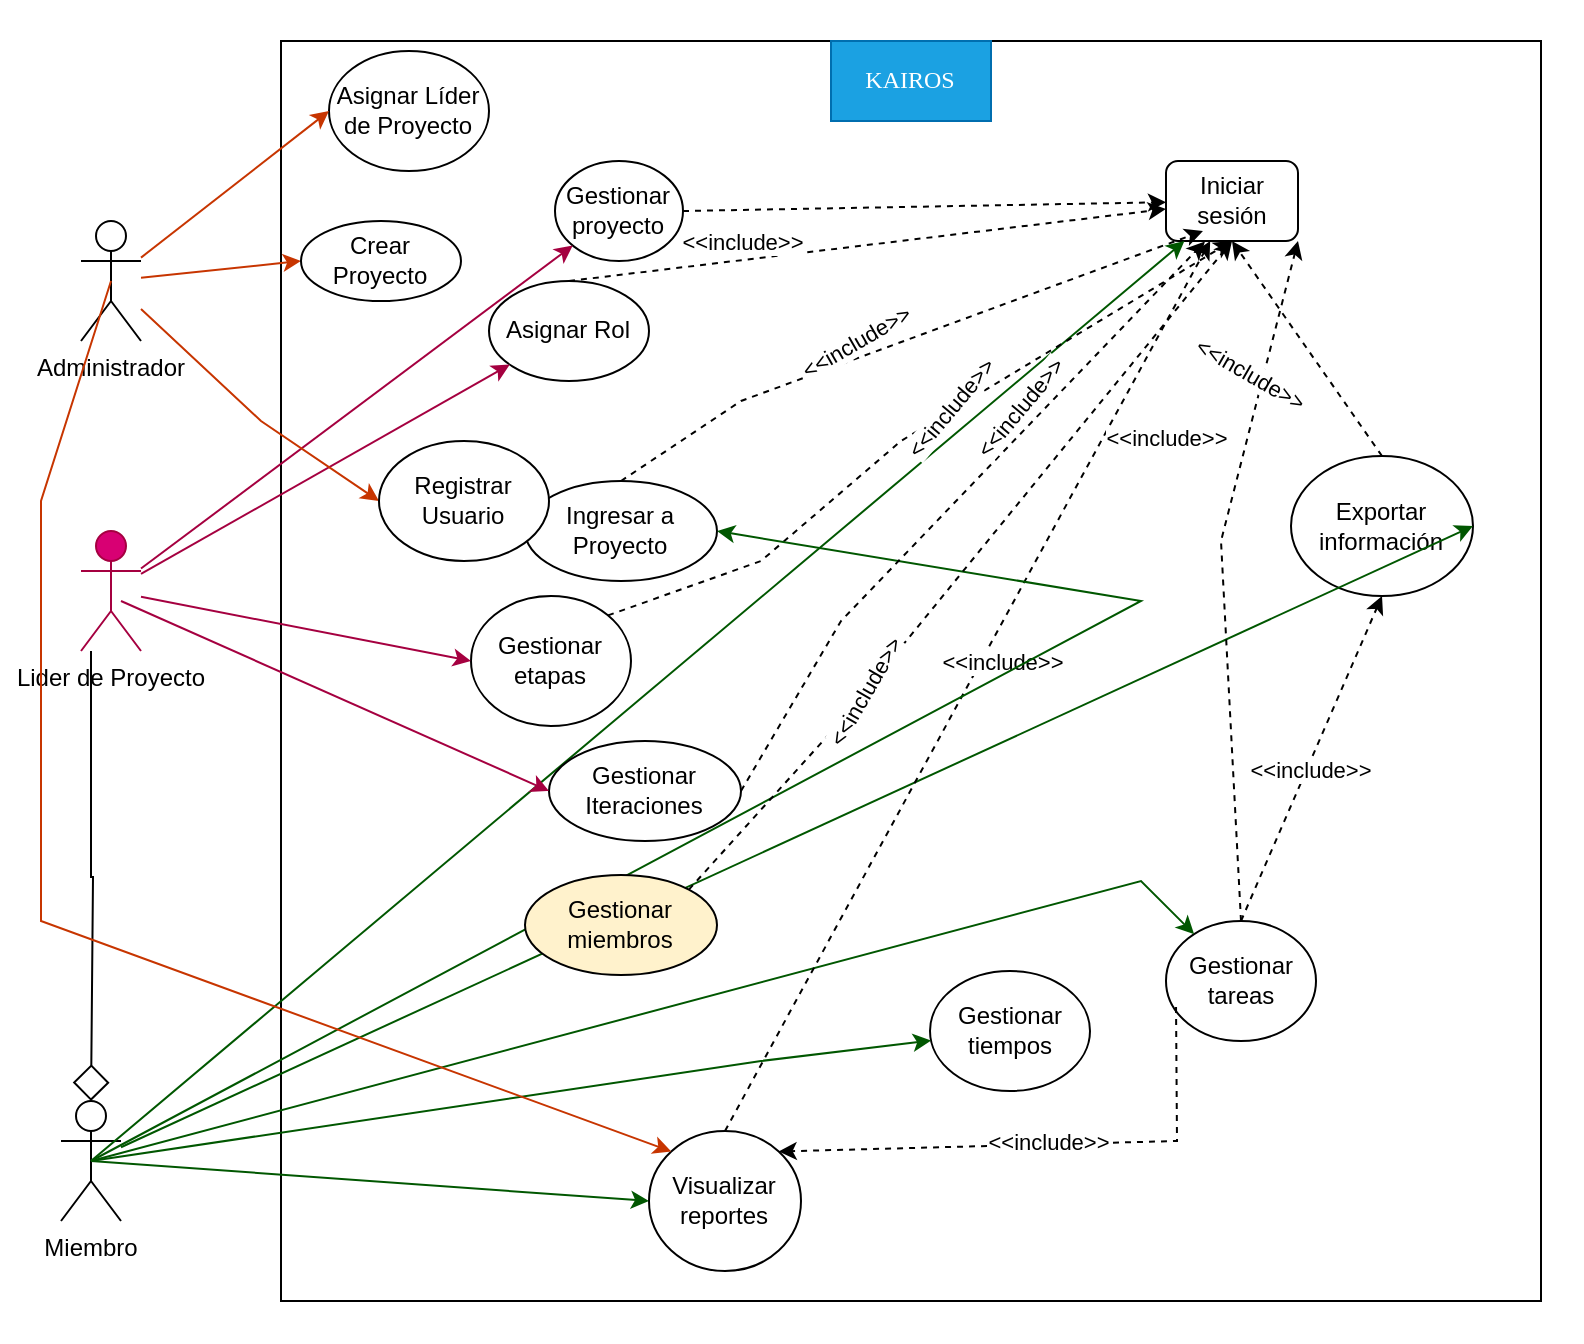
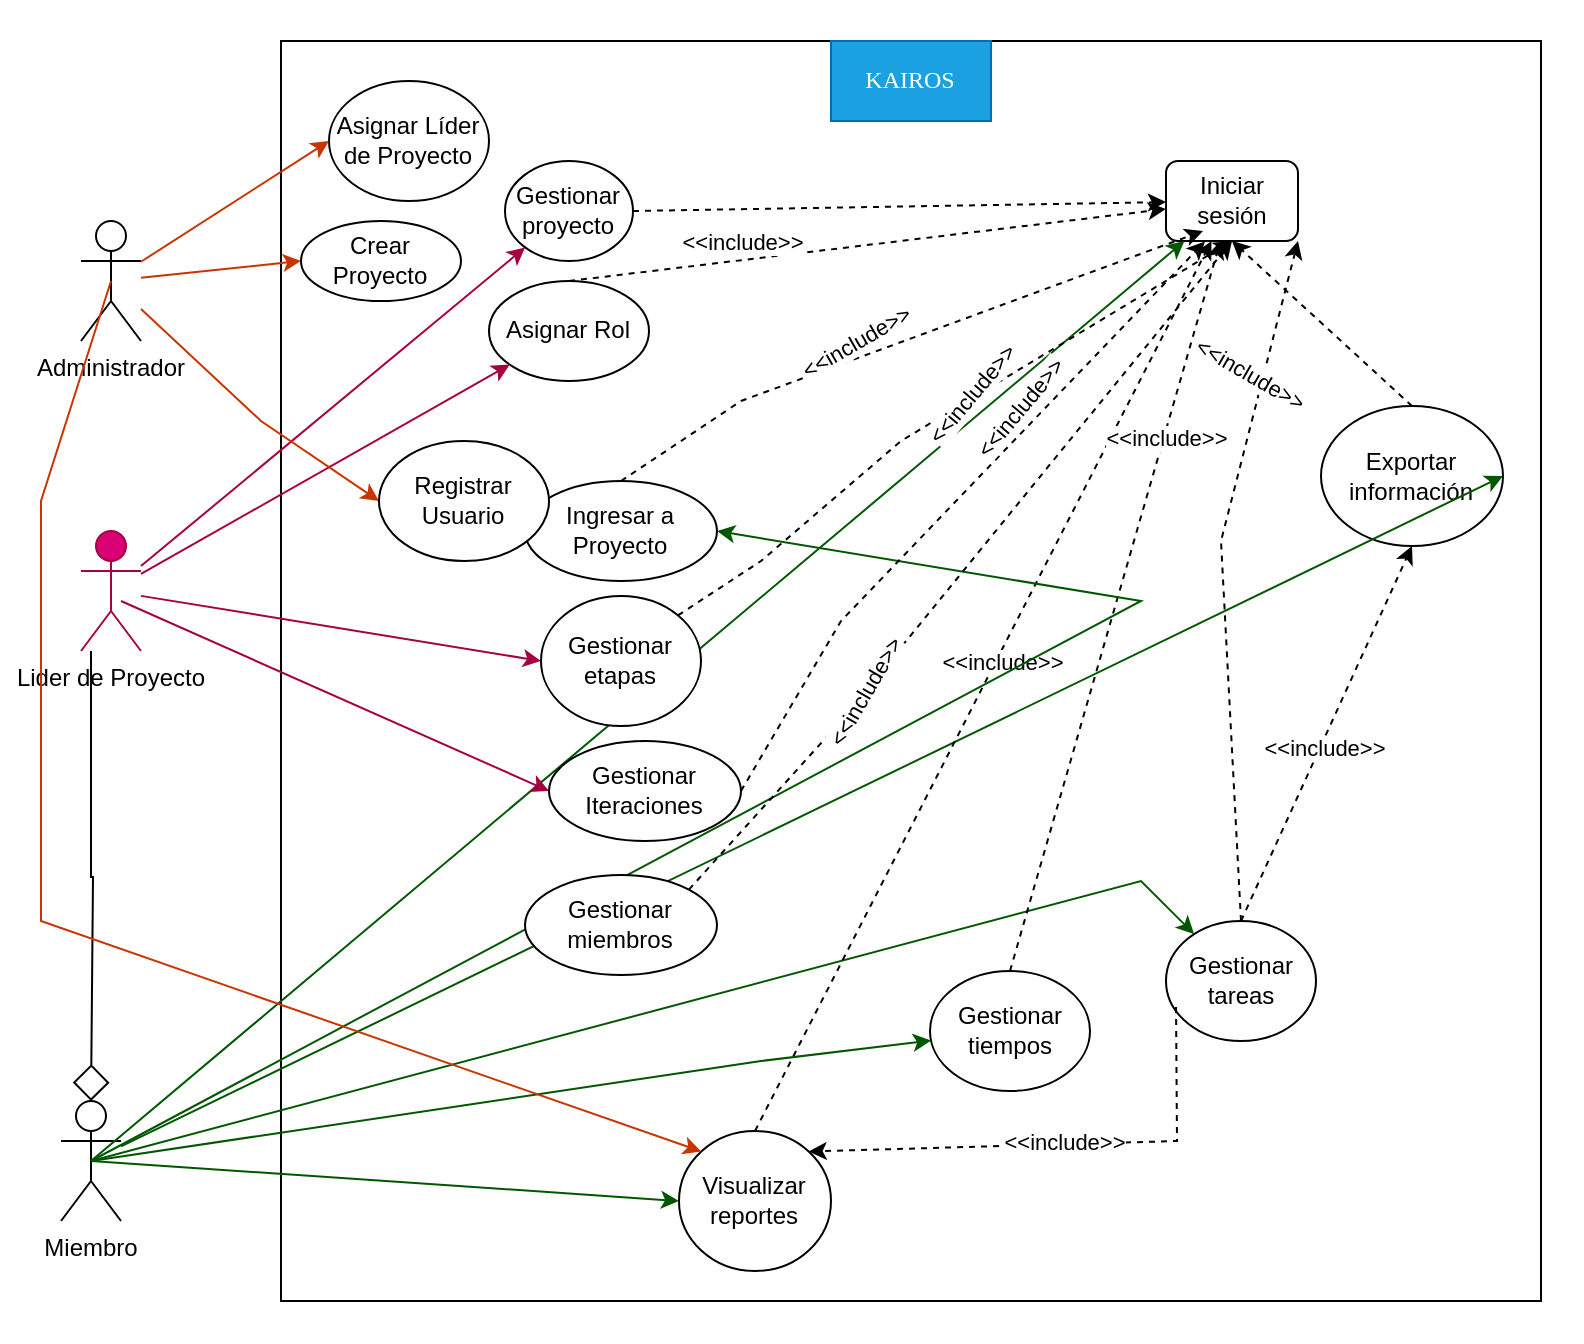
node "Asignar Líder de Proyecto": moved (409, 111) -> (409, 141)
node "Gestionar proyecto": moved (619, 211) -> (569, 211)
node "Exportar información": moved (1382, 526) -> (1412, 476)
node "Gestionar etapas": moved (551, 661) -> (621, 661)
edge "Gestionar tiempos" -> "Iniciar sesión": added
node "Gestionar miembros": fillcolor #fff2cc -> #ffffff
node "Visualizar reportes": moved (725, 1201) -> (755, 1201)
